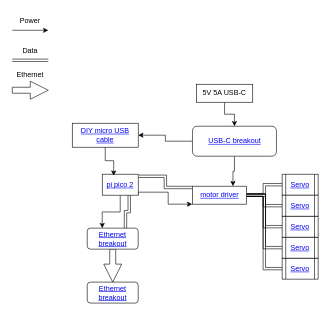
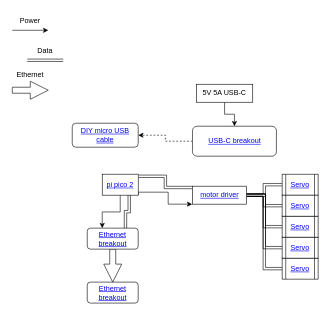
node "Data": moved (30, 51) -> (45, 51)
node "DIY micro USB cable": shape rectangle -> rounded rectangle
edge "USB-C breakout" -> "DIY micro USB cable": style solid -> dashed
edge "DIY micro USB cable" -> "pi pico 2": removed
edge "USB-C breakout" -> "motor driver": removed
